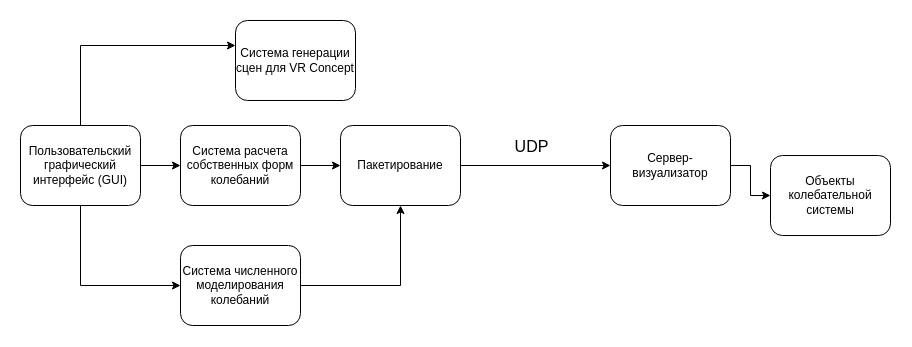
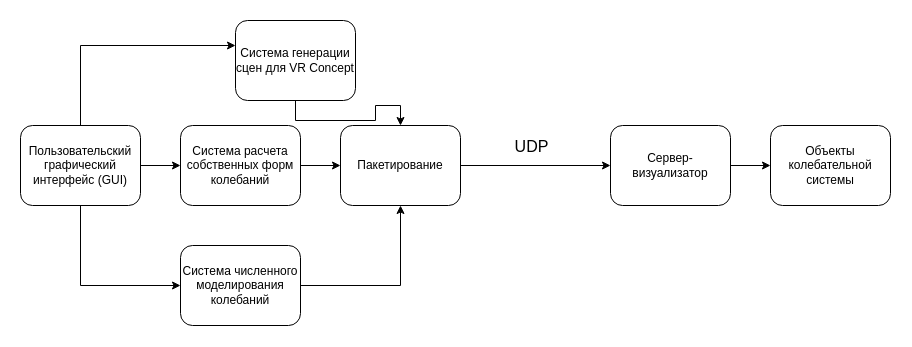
edge "Система генерации сцен для VR Concept" -> "Пакетирование": added
node "Объекты колебательной системы": moved (831, 196) -> (831, 166)
